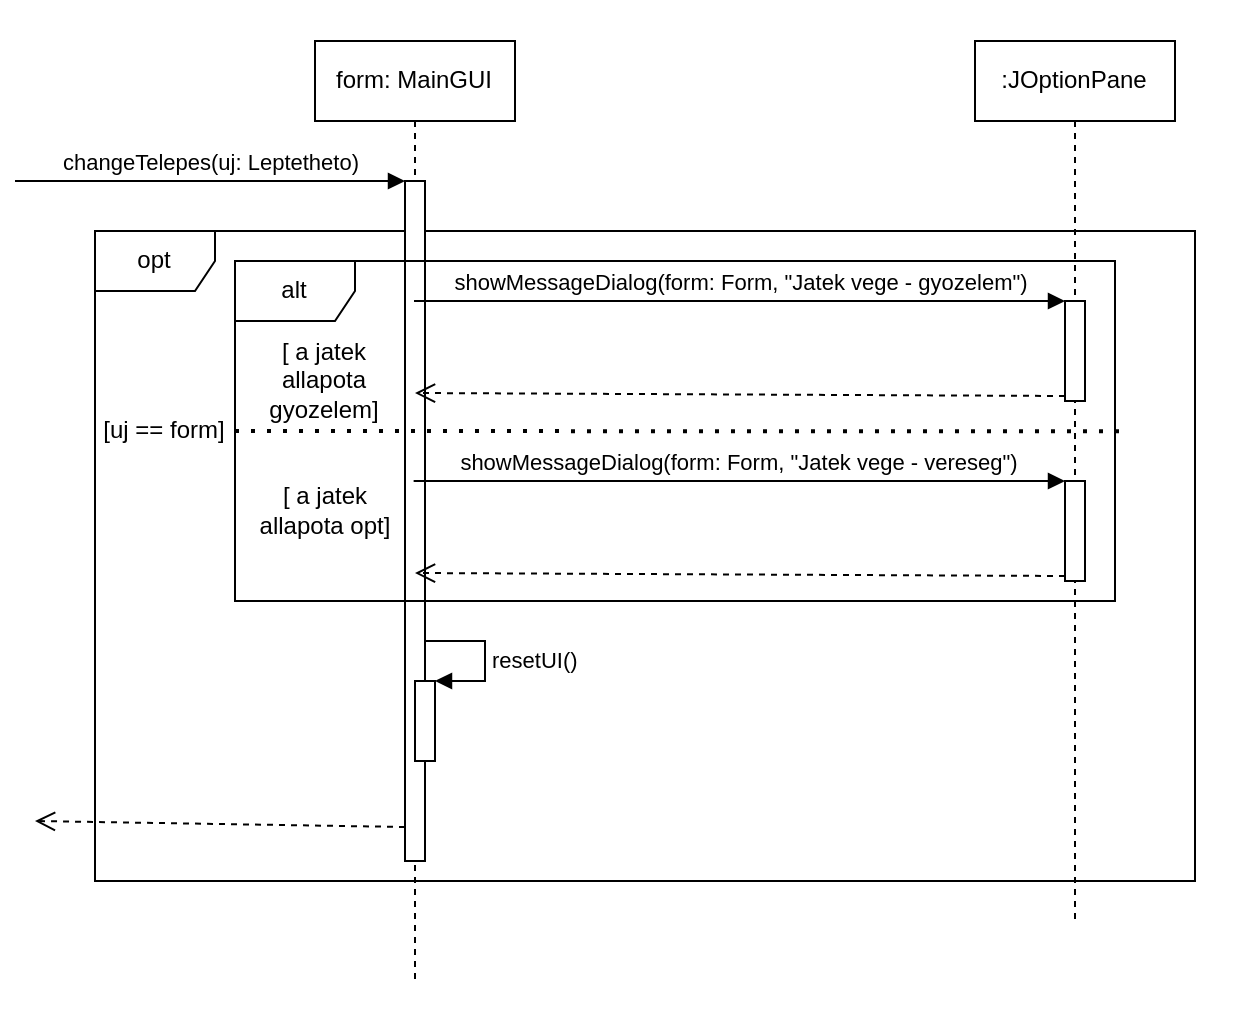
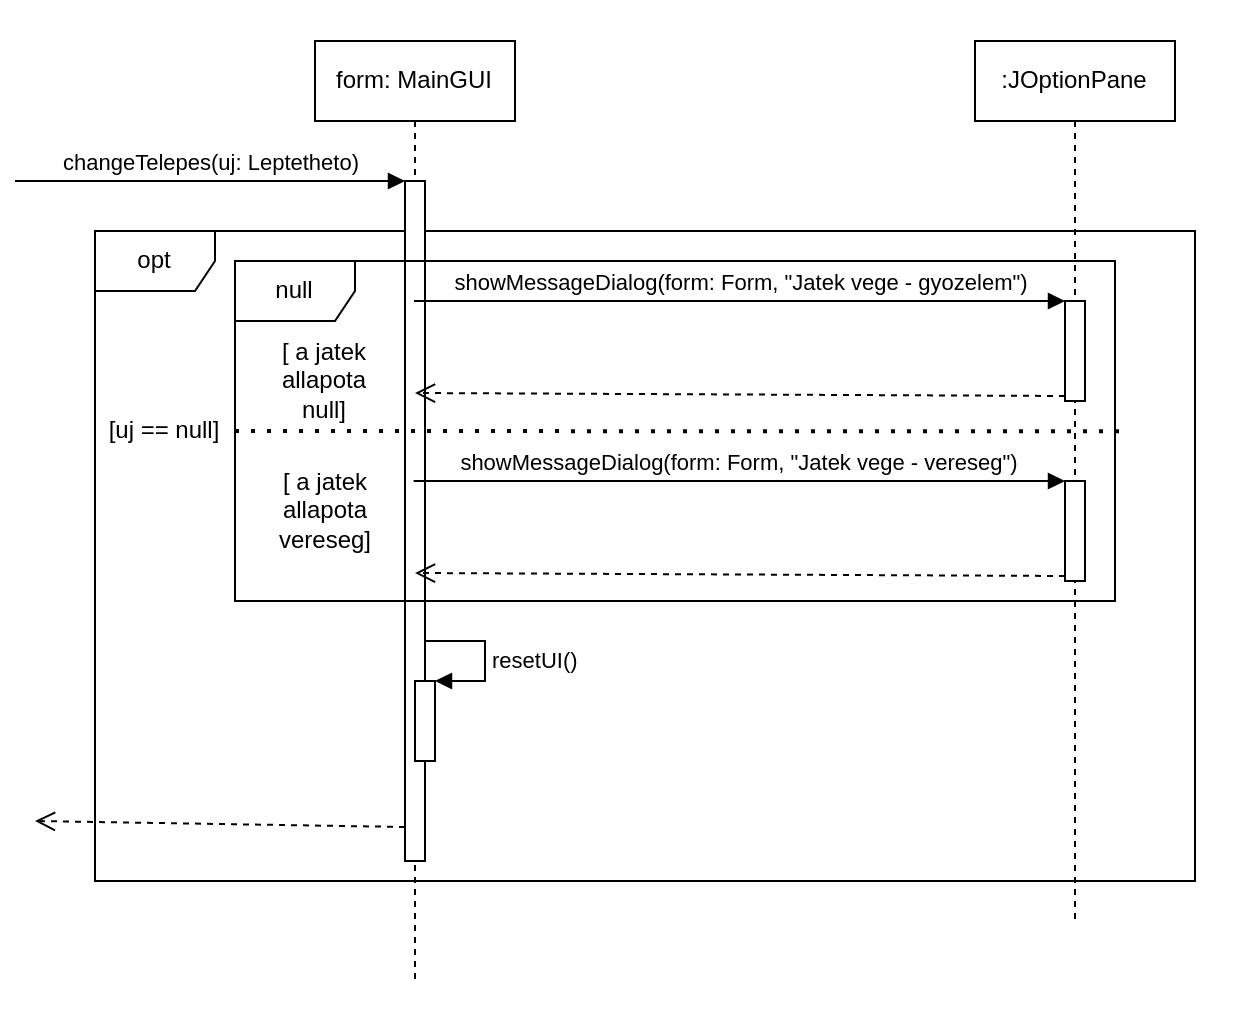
node "alt": label "alt" -> "null"
node "[ a jatek allapota gyozelem]": label "[ a jatek allapota gyozelem]" -> "[ a jatek allapota null]"
node "[uj == form]": label "[uj == form]" -> "[uj == null]"
node "[ a jatek allapota opt]": label "[ a jatek allapota opt]" -> "[ a jatek allapota vereseg]"
